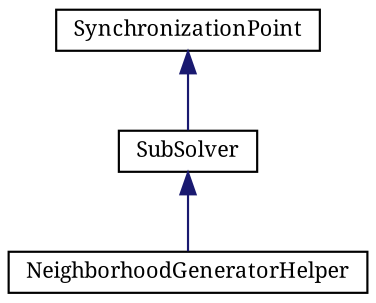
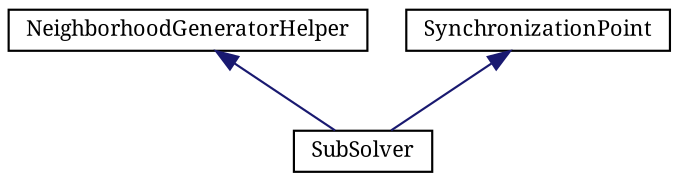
edge "NeighborhoodGeneratorHelper" -> "SubSolver": reversed
